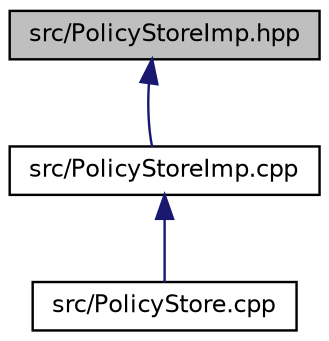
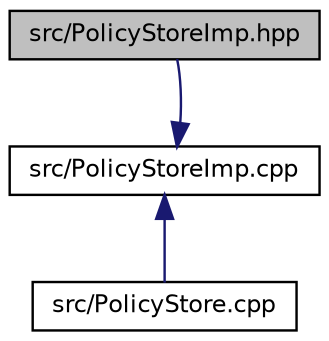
edge "src/PolicyStoreImp.cpp" -> "src/PolicyStoreImp.hpp": reversed
